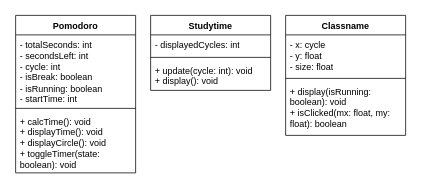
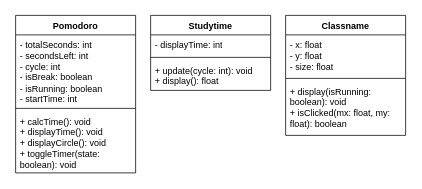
node "- displayedCycles: int": label "- displayedCycles: int" -> "- displayTime: int"
node "- x: cycle- y: float- size: float": label "- x: cycle- y: float- size: float" -> "- x: float- y: float- size: float"
node "+ update(cycle: int): void+ display(): void": label "+ update(cycle: int): void+ display(): void" -> "+ update(cycle: int): void+ display(): float"
